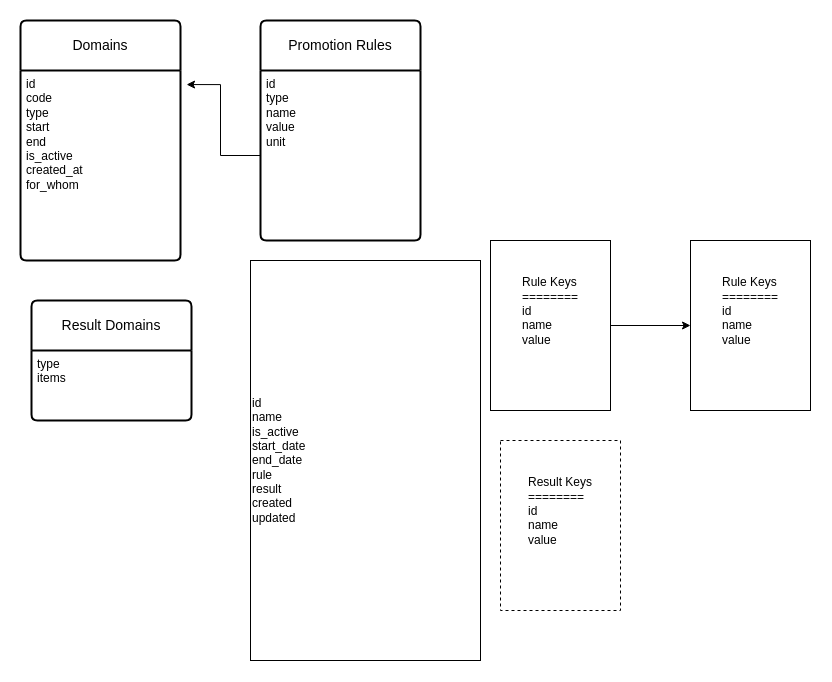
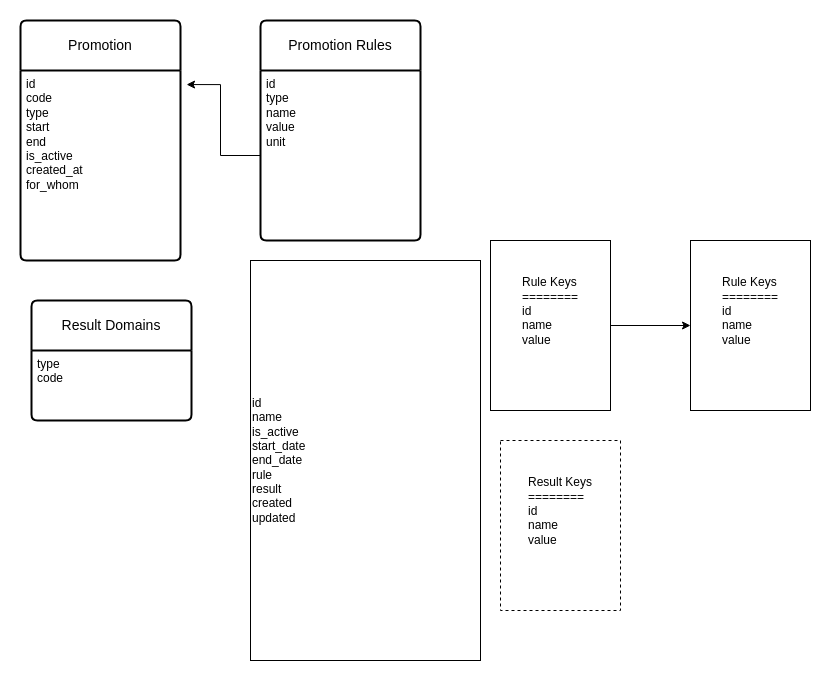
node "Domains": label "Domains" -> "Promotion"
node "type items": label "type items" -> "type code"
